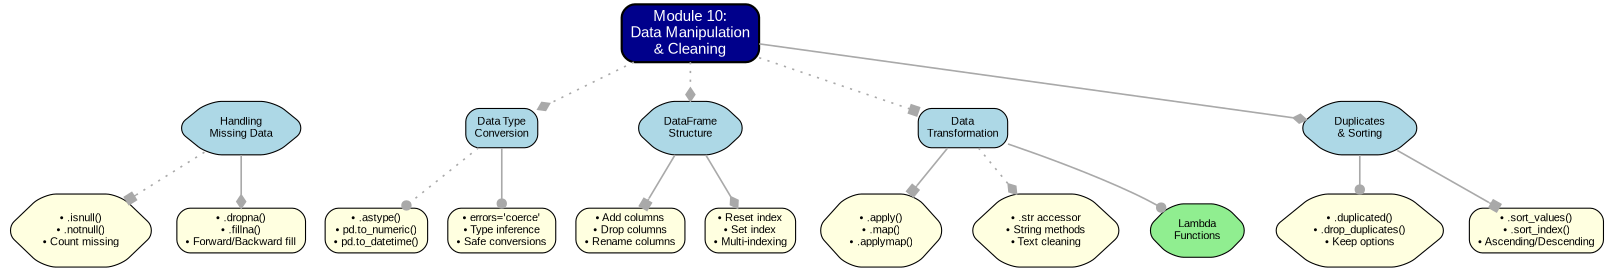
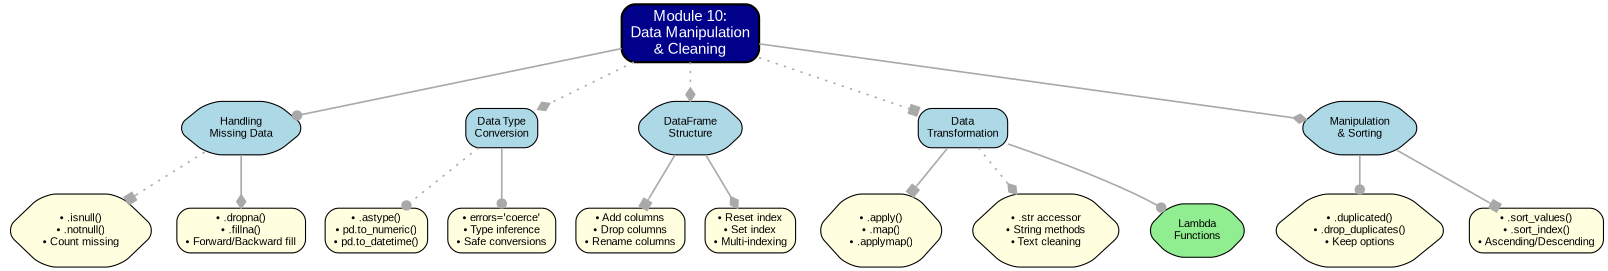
edge "Module 10: Data Manipulation & Cleaning" -> "Handling Missing Data": added
node "Duplicates & Sorting": label "Duplicates & Sorting" -> "Manipulation & Sorting"
